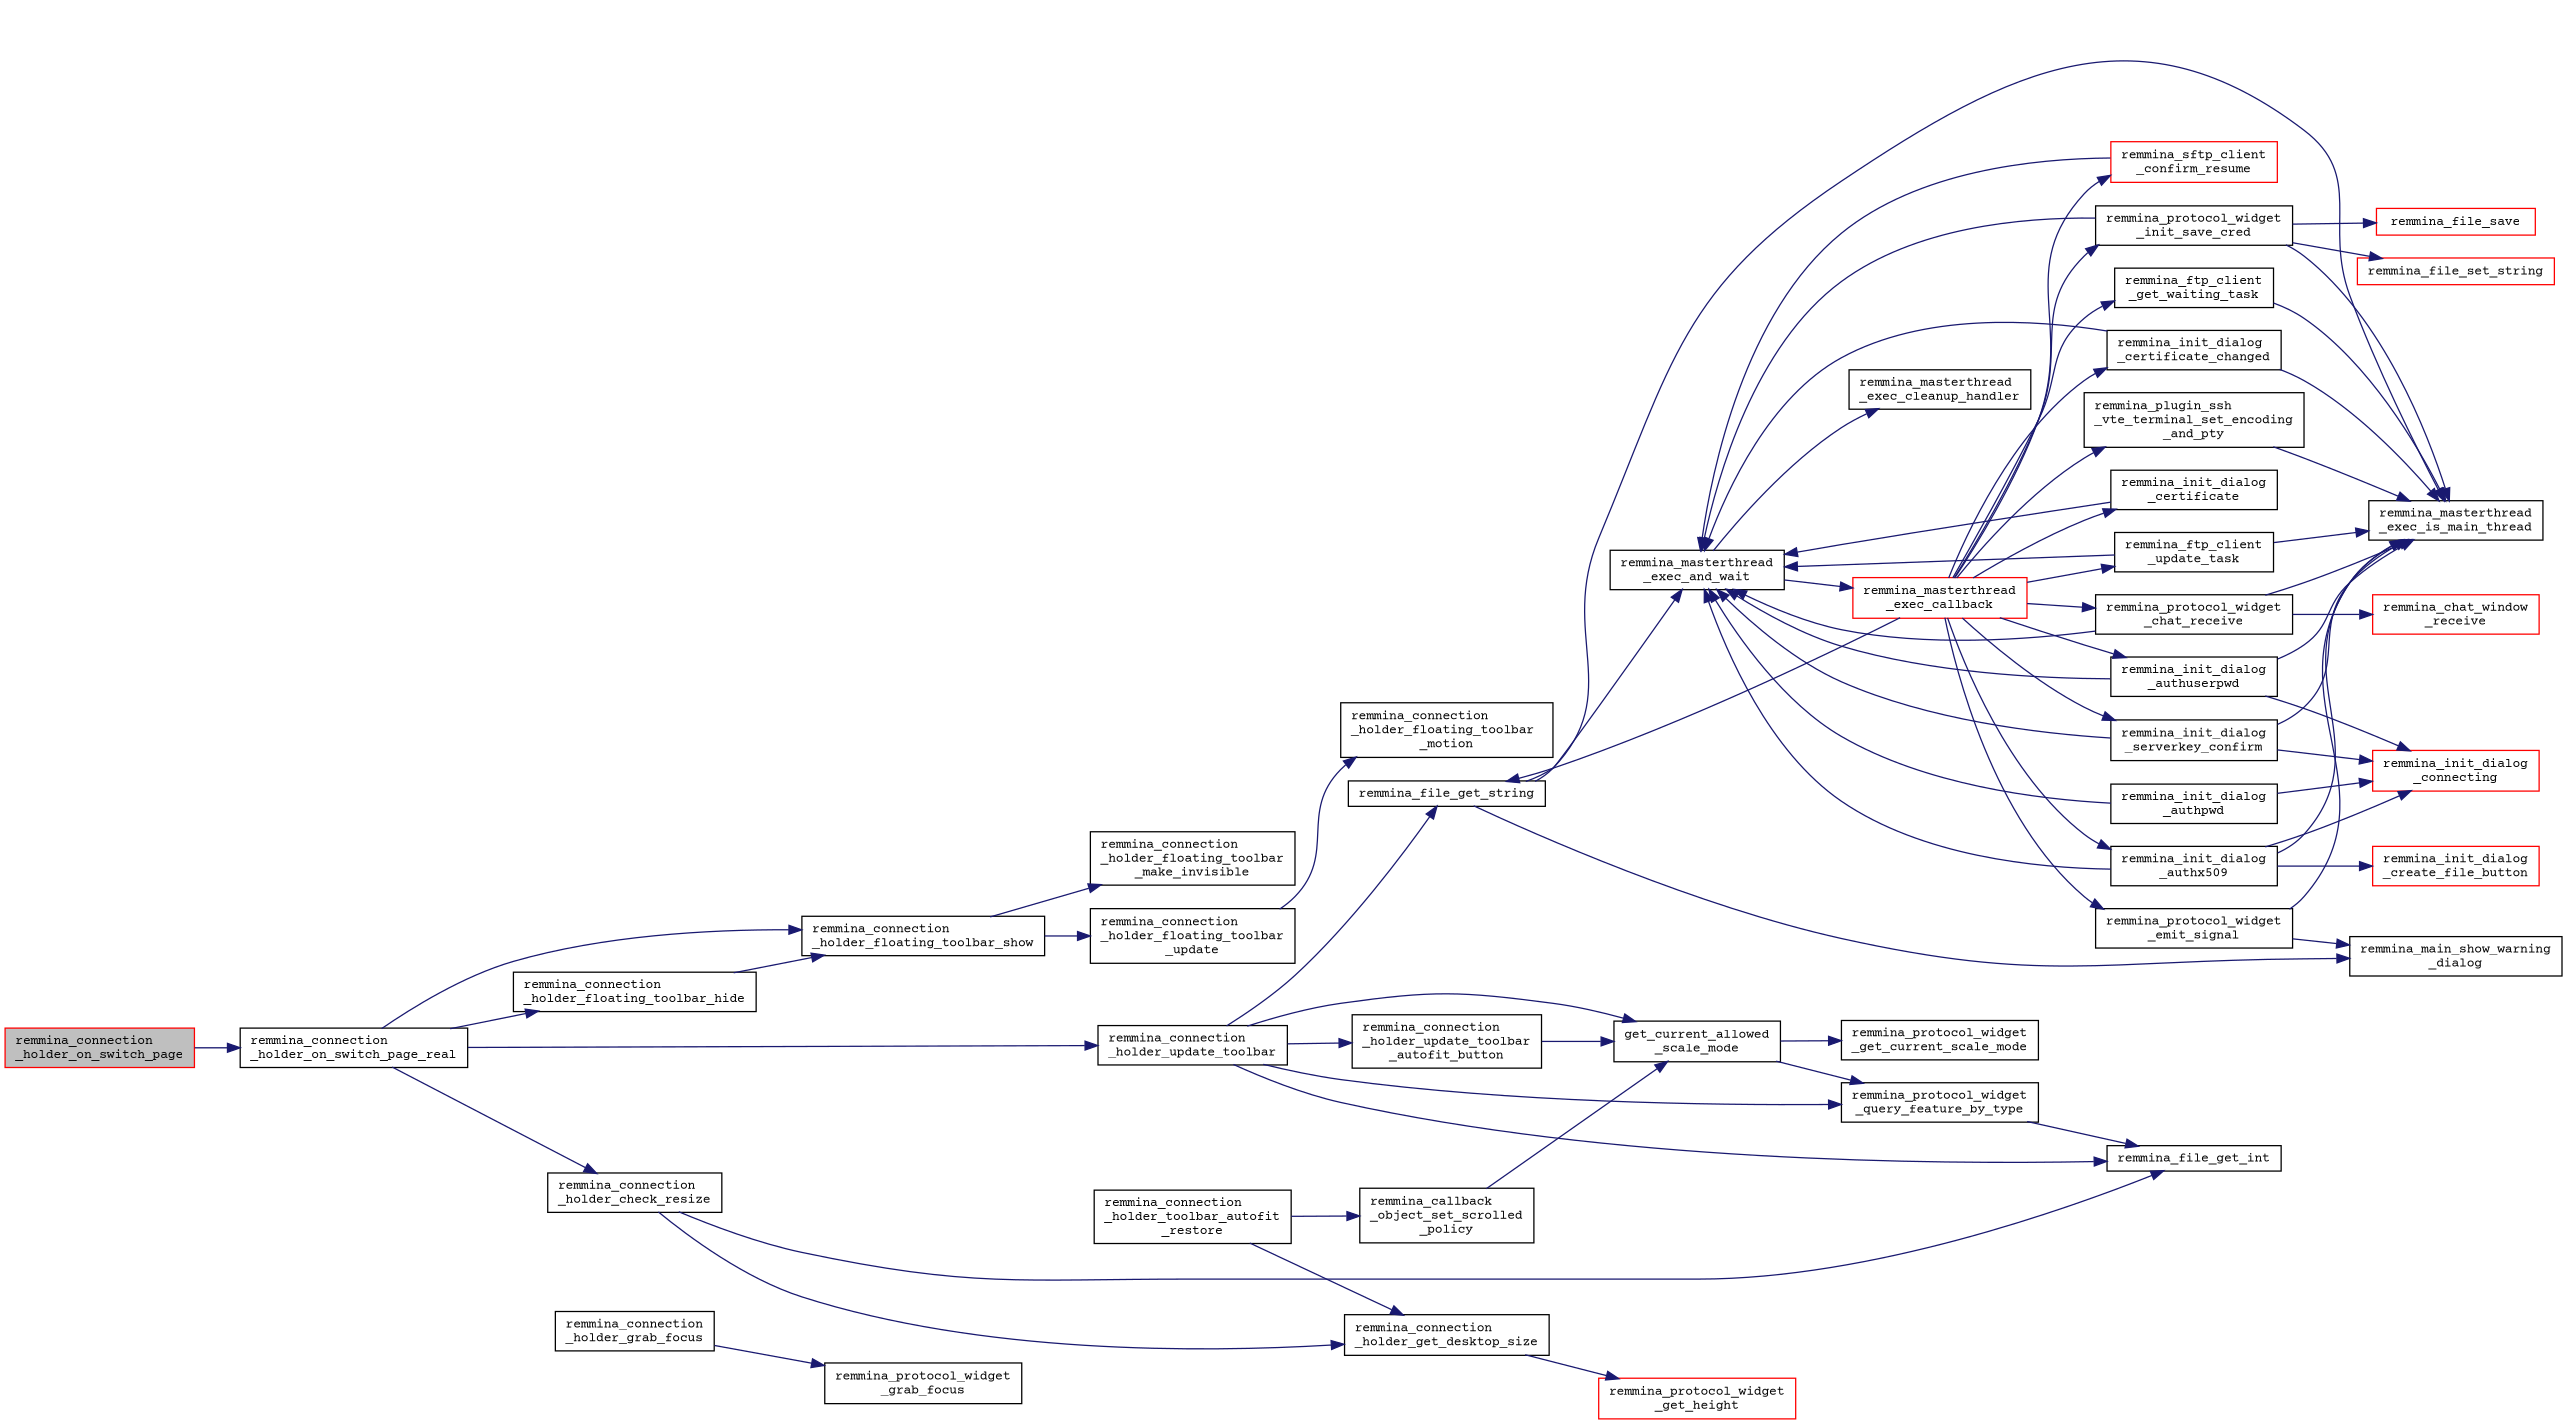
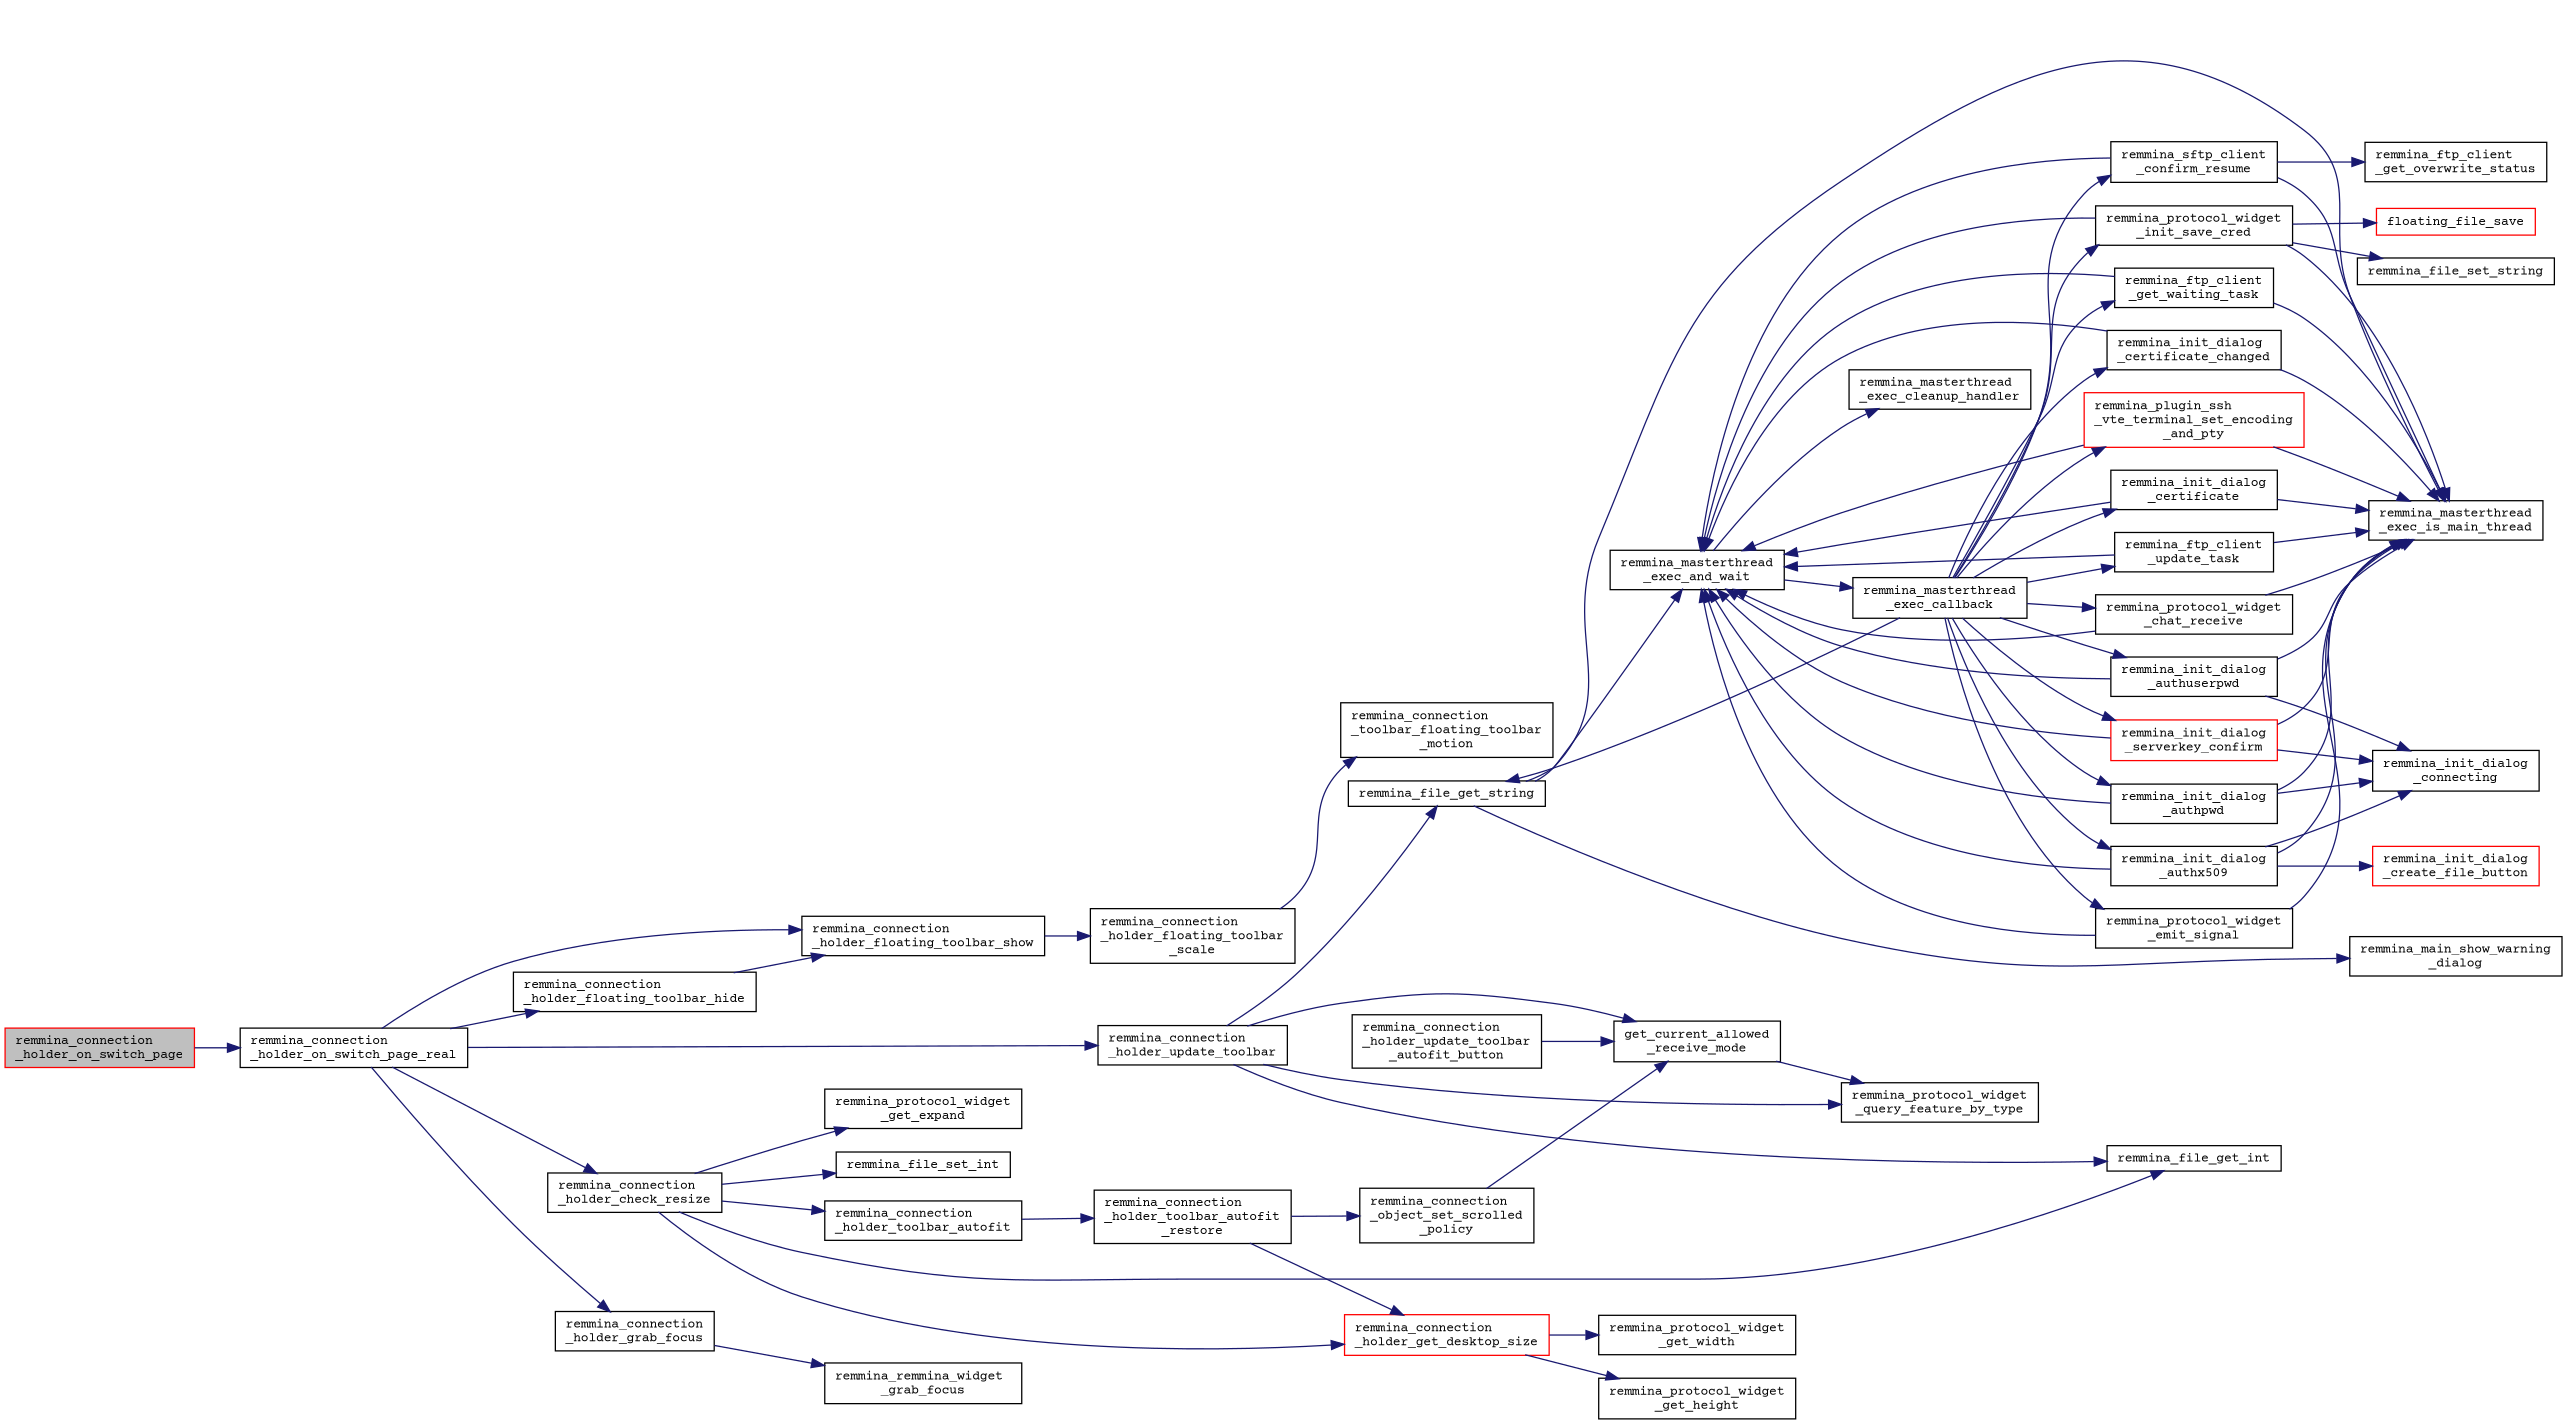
node "remmina_sftp_client _confirm_resume": color red -> black
node "remmina_ftp_client _get_overwrite_status": added
node "remmina_file_save": label "remmina_file_save" -> "floating_file_save"
node "remmina_file_set_string": color red -> black
edge "remmina_ftp_client _get_waiting_task" -> "remmina_masterthread _exec_and_wait": added
edge "remmina_sftp_client _confirm_resume" -> "remmina_masterthread _exec_is_main_thread": added
node "remmina_plugin_ssh _vte_terminal_set_encoding _and_pty": color black -> red
edge "remmina_plugin_ssh _vte_terminal_set_encoding _and_pty" -> "remmina_masterthread _exec_and_wait": added
edge "remmina_init_dialog _certificate" -> "remmina_masterthread _exec_is_main_thread": added
node "remmina_masterthread _exec_callback": color red -> black
node "remmina_chat_window _receive": removed
edge "remmina_init_dialog _authpwd" -> "remmina_masterthread _exec_is_main_thread": added
edge "remmina_masterthread _exec_callback" -> "remmina_init_dialog _authpwd": added
node "remmina_connection _holder_floating_toolbar _motion": label "remmina_connection _holder_floating_toolbar _motion" -> "remmina_connection _toolbar_floating_toolbar _motion"
node "remmina_init_dialog _serverkey_confirm": color black -> red
node "remmina_init_dialog _connecting": color red -> black
node "remmina_connection _holder_floating_toolbar _make_invisible": removed
node "remmina_connection _holder_floating_toolbar _update": label "remmina_connection _holder_floating_toolbar _update" -> "remmina_connection _holder_floating_toolbar _scale"
edge "remmina_protocol_widget _emit_signal" -> "remmina_main_show_warning _dialog": now "remmina_protocol_widget _emit_signal" -> "remmina_masterthread _exec_and_wait"
node "remmina_protocol_widget _get_current_scale_mode": removed
node "get_current_allowed _scale_mode": label "get_current_allowed _scale_mode" -> "get_current_allowed _receive_mode"
edge "remmina_connection _holder_update_toolbar" -> "remmina_connection _holder_update_toolbar _autofit_button": removed
node "remmina_protocol_widget _get_expand": added
edge "remmina_protocol_widget _query_feature_by_type" -> "remmina_file_get_int": removed
node "remmina_file_set_int": added
edge "remmina_connection _holder_on_switch_page_real" -> "remmina_connection _holder_grab_focus": added
node "remmina_callback _object_set_scrolled _policy": label "remmina_callback _object_set_scrolled _policy" -> "remmina_connection _object_set_scrolled _policy"
node "remmina_connection _holder_toolbar_autofit": added
node "remmina_connection _holder_get_desktop_size": color black -> red
node "remmina_protocol_widget _get_width": added
node "remmina_protocol_widget _grab_focus": label "remmina_protocol_widget _grab_focus" -> "remmina_remmina_widget _grab_focus"
node "remmina_protocol_widget _get_height": color red -> black
